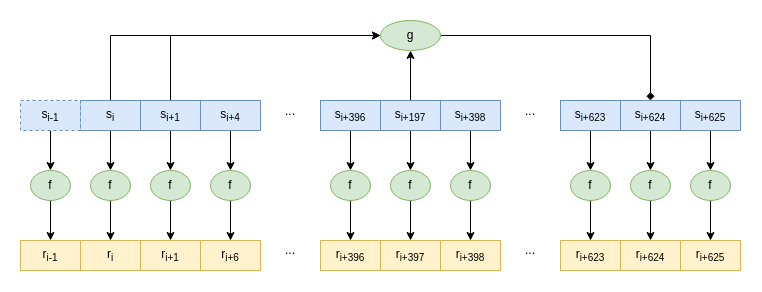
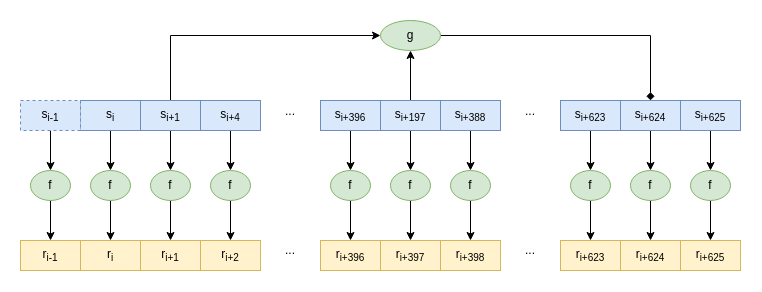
edge "si" -> "g": removed
node "si+398": label "si+398" -> "si+388"
node "ri+6": label "ri+6" -> "ri+2"
